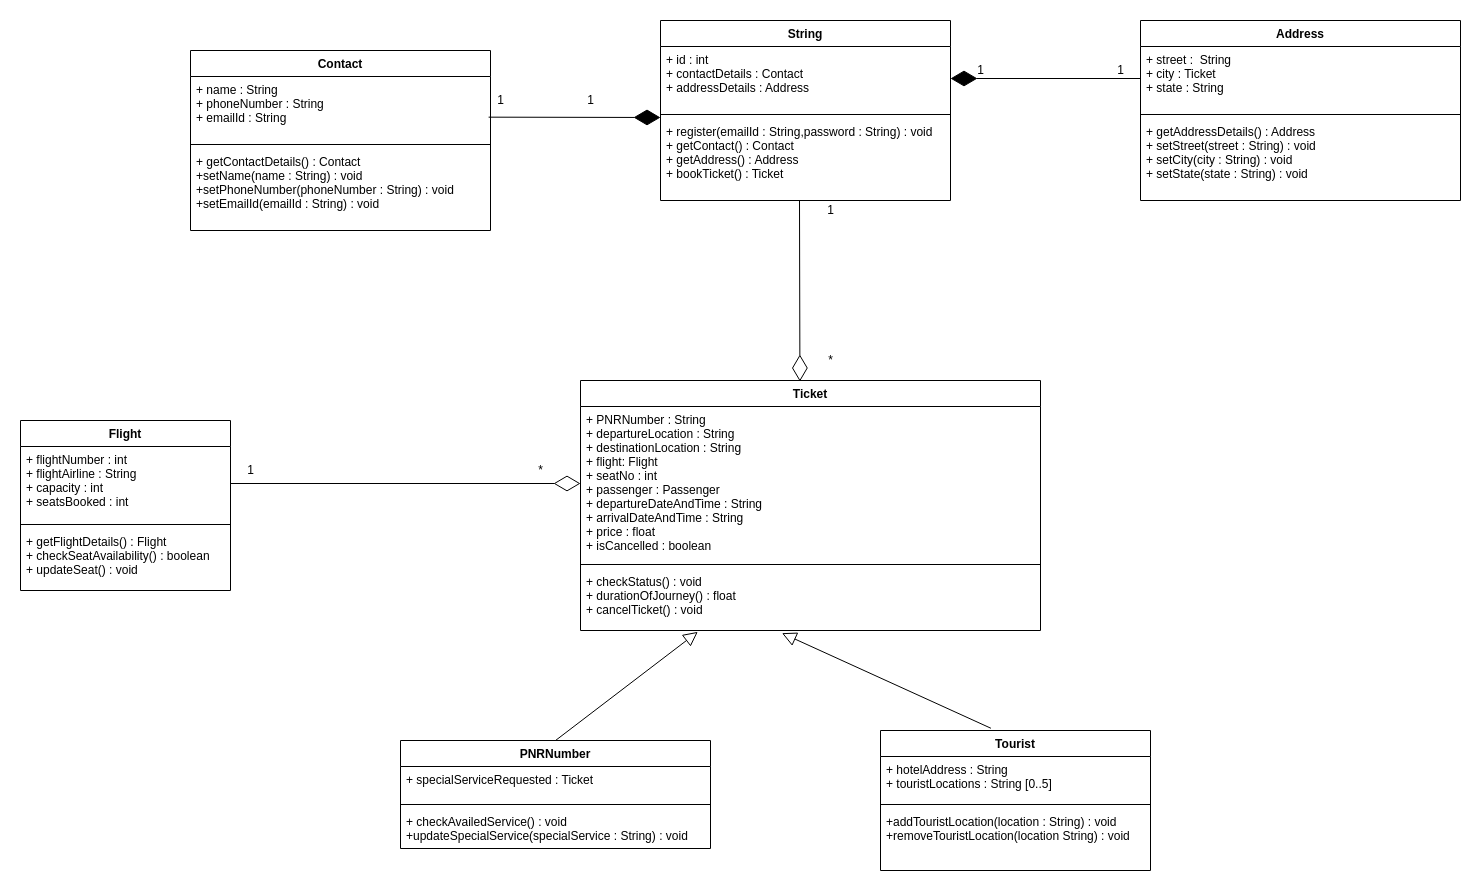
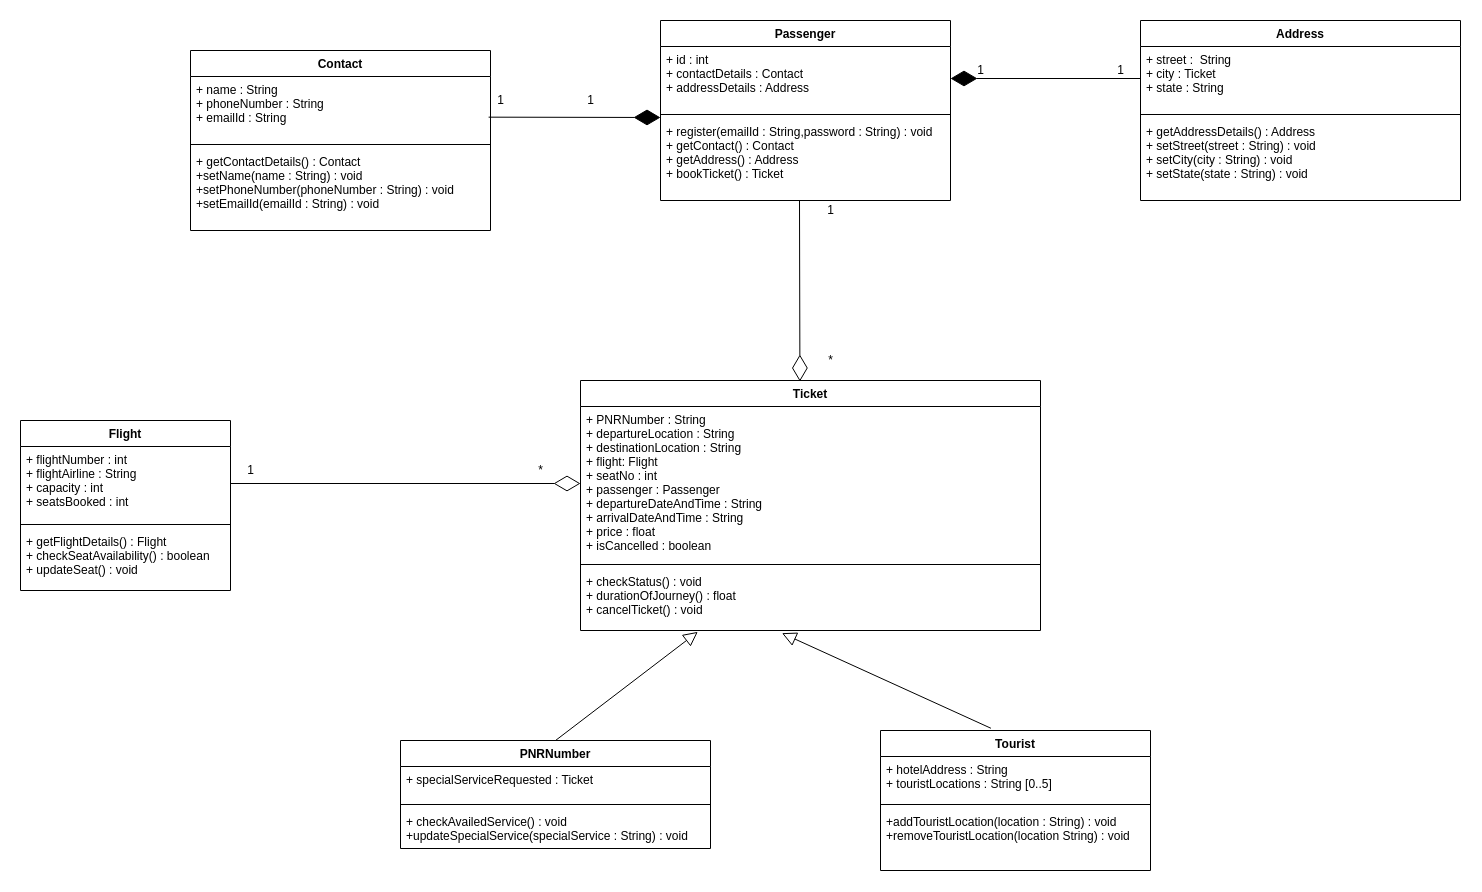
node "String": label "String" -> "Passenger"
